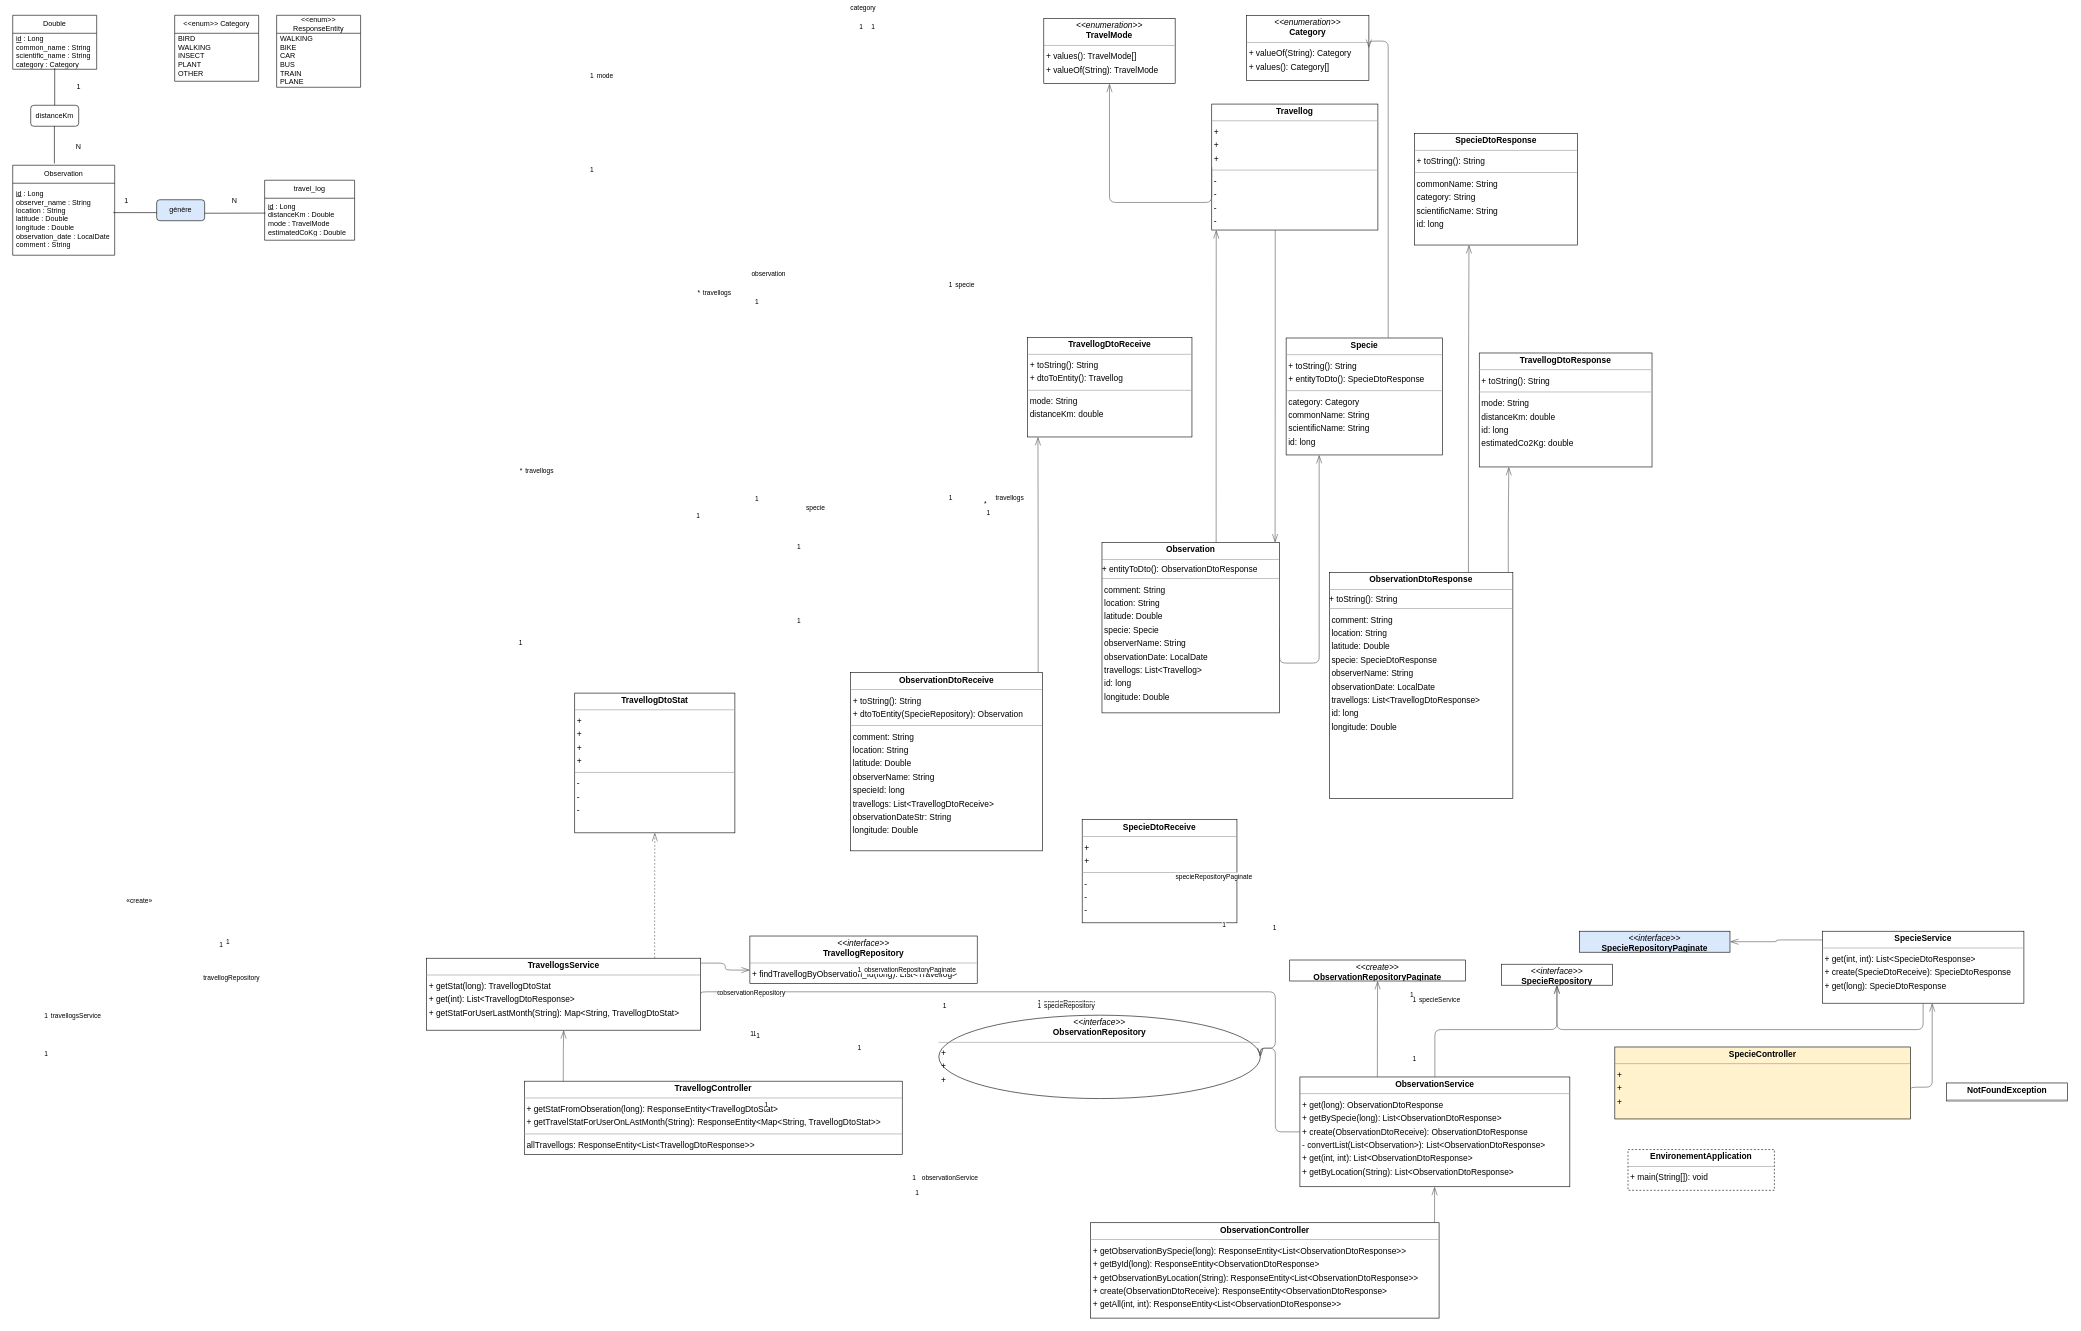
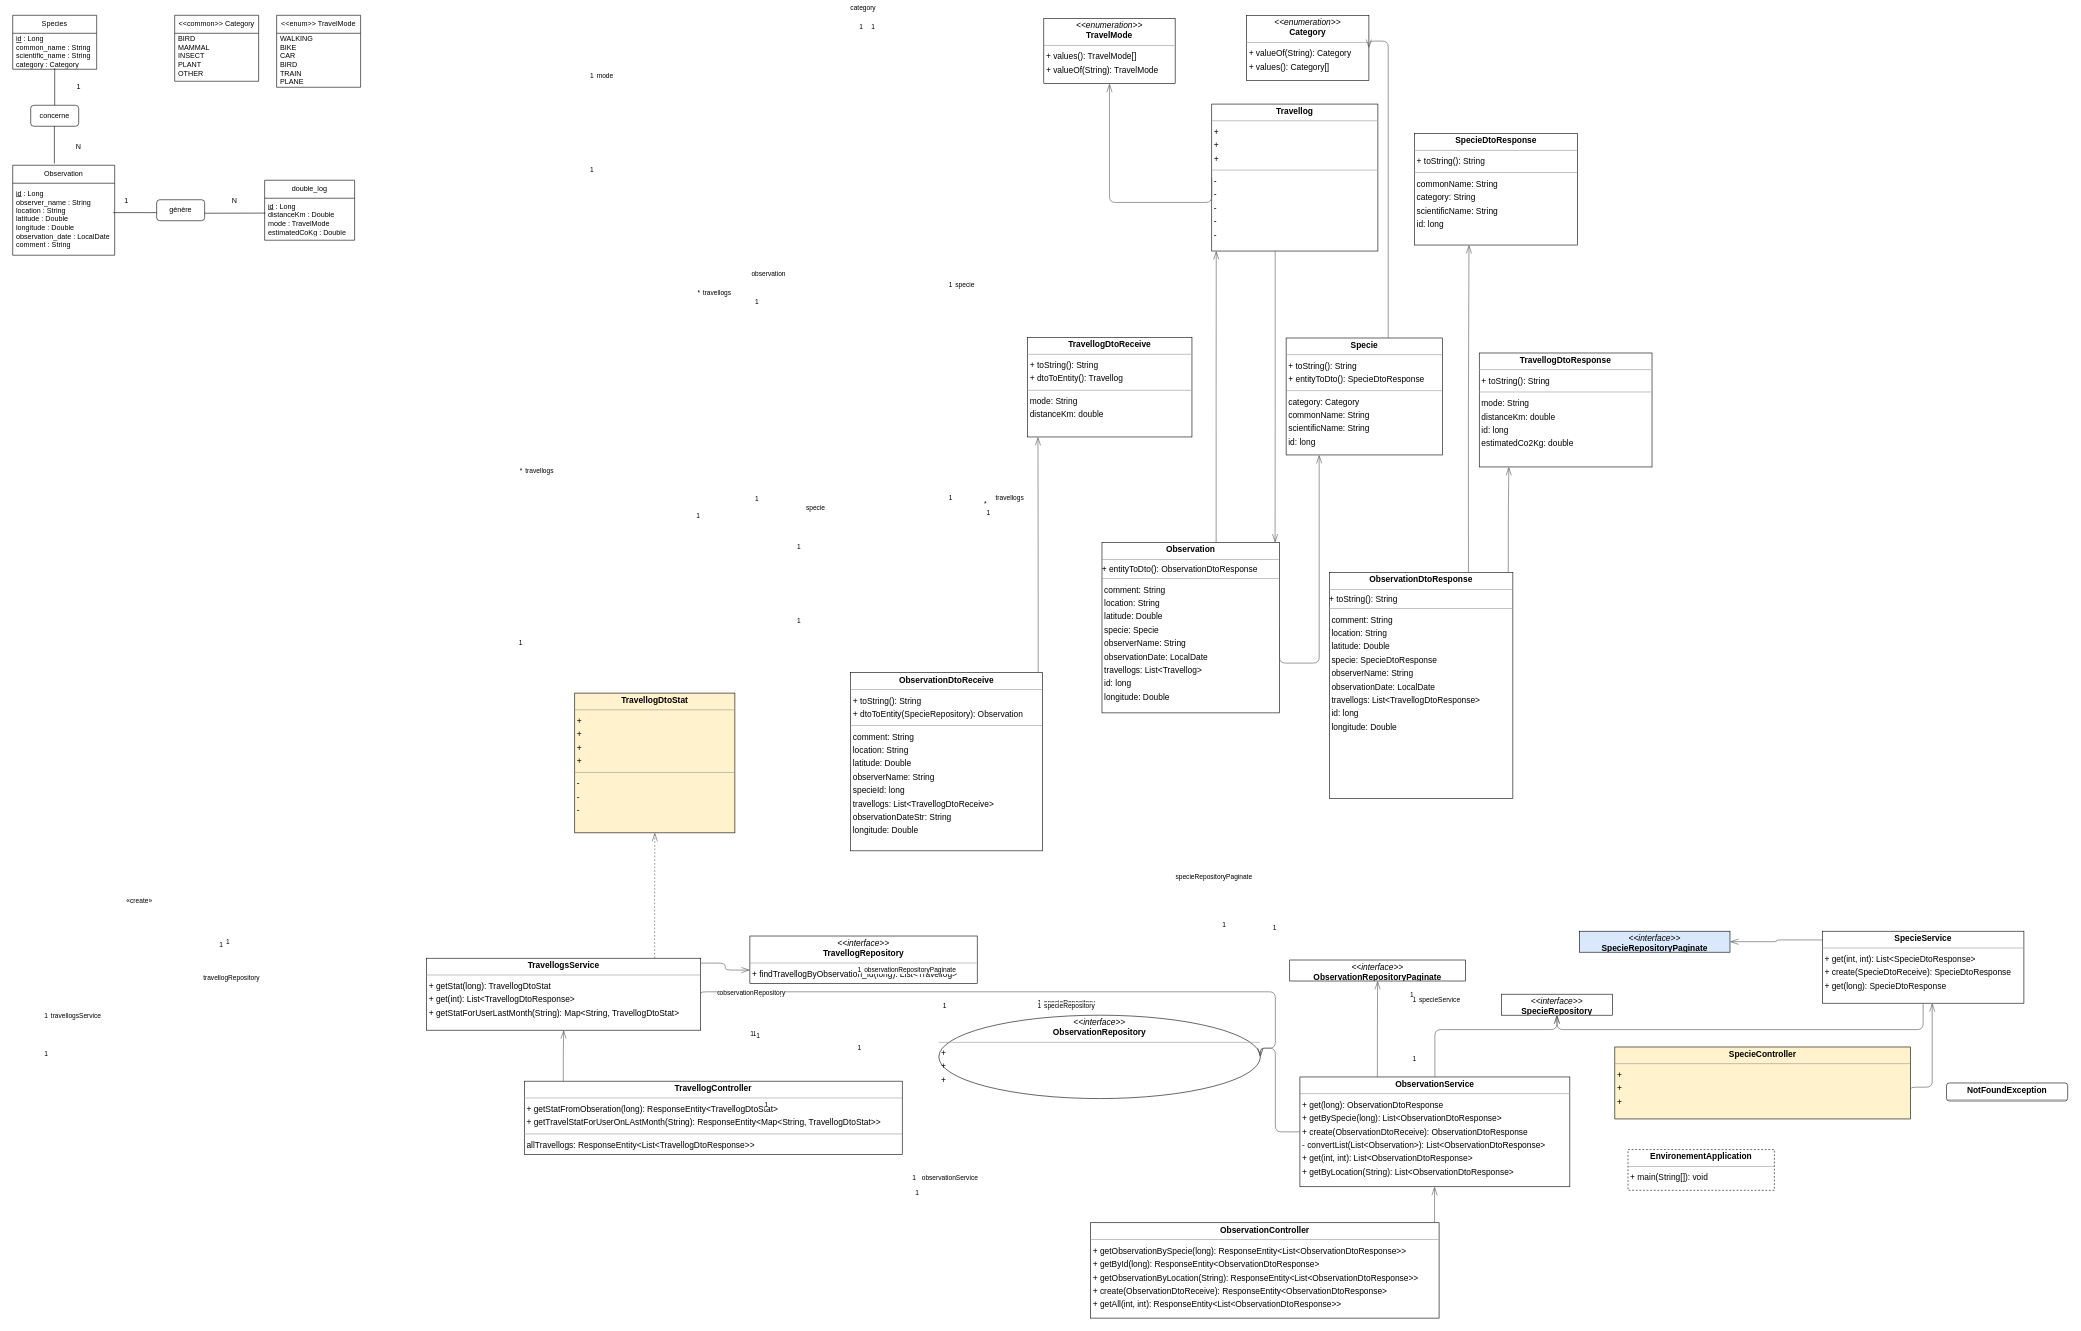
node "Double": label "Double" -> "Species"
node "<<enum>> Category": label "<<enum>> Category" -> "<<common>> Category"
node "<<enum>> ResponseEntity": label "<<enum>> ResponseEntity" -> "<<enum>> TravelMode"
node "BIRD WALKING INSECT PLANT OTHER": label "BIRD WALKING INSECT PLANT OTHER" -> "BIRD MAMMAL INSECT PLANT OTHER"
node "WALKING BIKE CAR BUS TRAIN PLANE": label "WALKING BIKE CAR BUS TRAIN PLANE" -> "WALKING BIKE CAR BIRD TRAIN PLANE"
node "distanceKm": label "distanceKm" -> "concerne"
node "Travellog + + + - - - - -": size 166x126 -> 166x147
node "travel_log": label "travel_log" -> "double_log"
node "génère": fillcolor #dae8fc -> #ffffff
node "TravellogDtoStat + + + + - - -": fillcolor #ffffff -> #fff2cc
node "SpecieDtoReceive + + - - -": removed
node "<<create>> ObservationRepositoryPaginate": label "<<create>> ObservationRepositoryPaginate" -> "<<interface>> ObservationRepositoryPaginate"
node "<<interface>> SpecieRepository": moved (1557, 975) -> (1557, 1005)
node "NotFoundException": shape rectangle -> rounded rectangle
